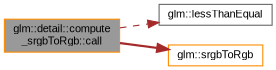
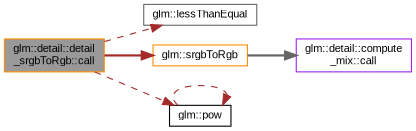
node "glm::detail::compute _srgbToRgb::call": label "glm::detail::compute _srgbToRgb::call" -> "glm::detail::detail _srgbToRgb::call"
node "glm::detail::compute _mix::call": added
node "glm::pow": added
